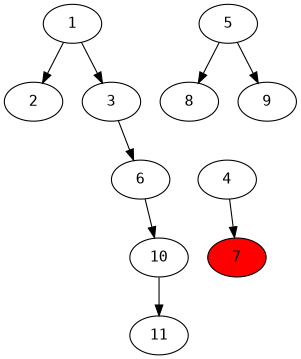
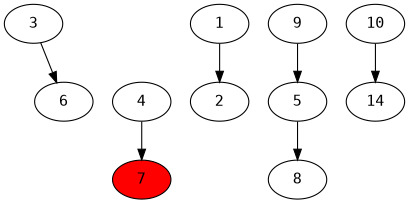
edge "1" -> "3": removed
edge "5" -> "9": reversed
edge "6" -> "10": removed
node "11": label "11" -> "14"
